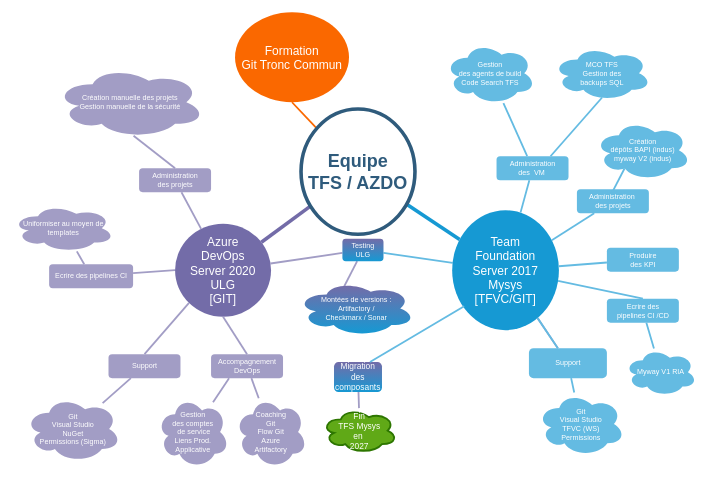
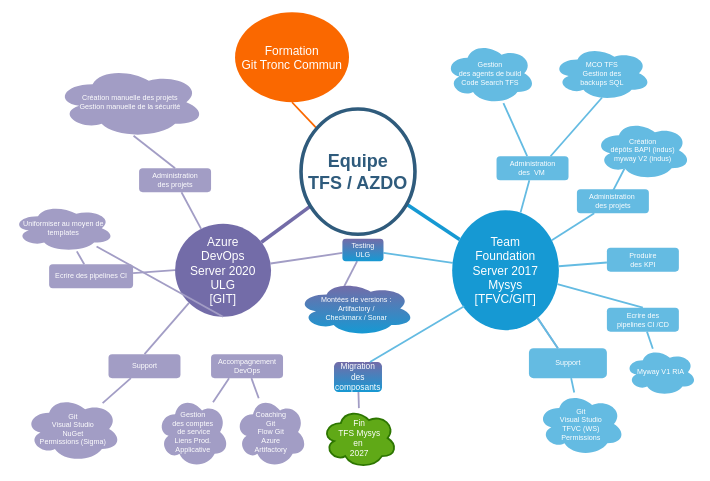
node "Ecrire des pipelines CI /CD": moved (643, 311) -> (643, 320)
edge "Azure DevOpsServer 2020ULG [GIT]" -- "Accompagnement DevOps": now "Azure DevOpsServer 2020ULG [GIT]" -- "Uniformiser au moyen de templates"
node "Fin TFS Mysys en 2027": size 75x45 -> 75x60
